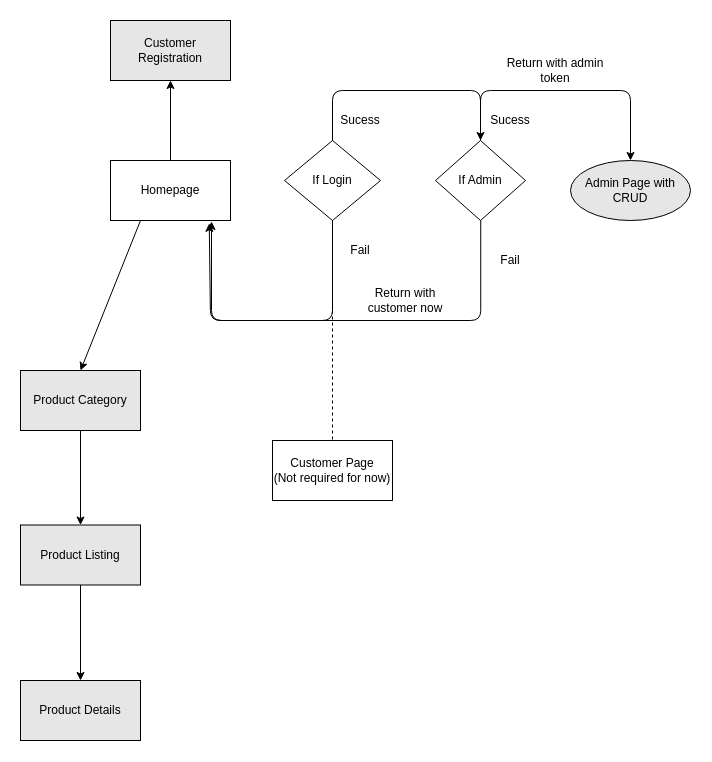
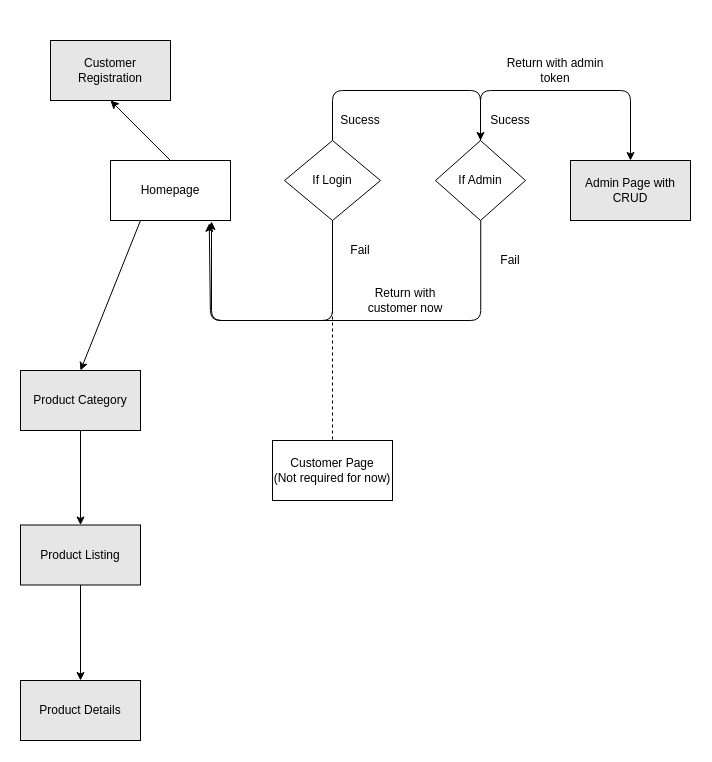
node "Customer Registration": moved (171, 51) -> (111, 71)
node "Admin Page with CRUD": shape ellipse -> rectangle
